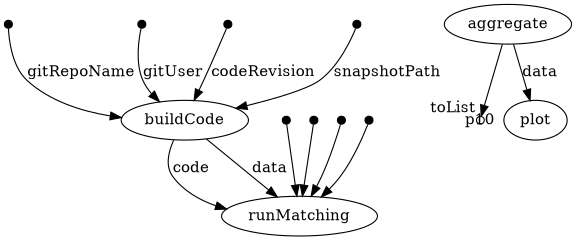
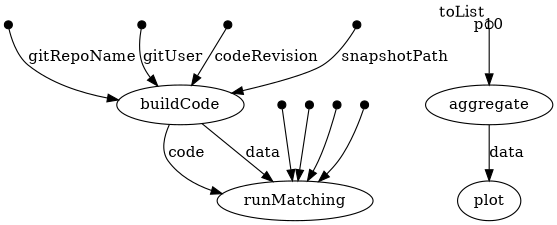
edge "aggregate" -> "p10 toList": reversed
